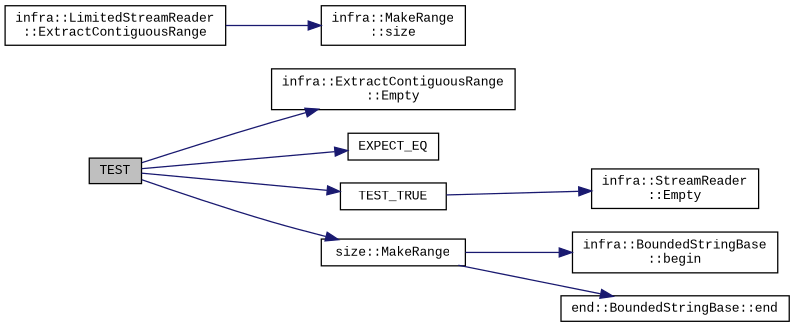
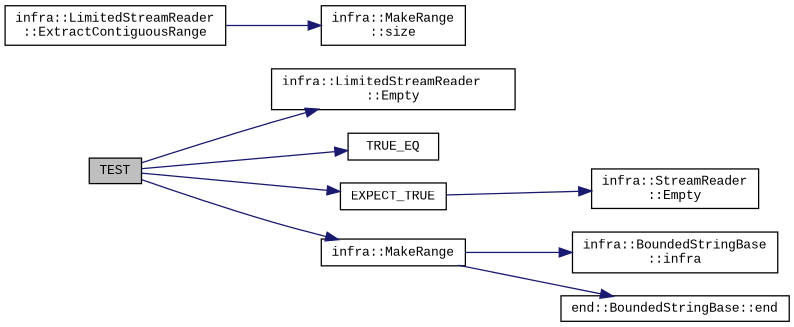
node "infra::ExtractContiguousRange ::Empty": label "infra::ExtractContiguousRange ::Empty" -> "infra::LimitedStreamReader ::Empty"
node "EXPECT_EQ": label "EXPECT_EQ" -> "TRUE_EQ"
node "TEST_TRUE": label "TEST_TRUE" -> "EXPECT_TRUE"
node "size::MakeRange": label "size::MakeRange" -> "infra::MakeRange"
node "infra::BoundedStringBase ::begin": label "infra::BoundedStringBase ::begin" -> "infra::BoundedStringBase ::infra"
